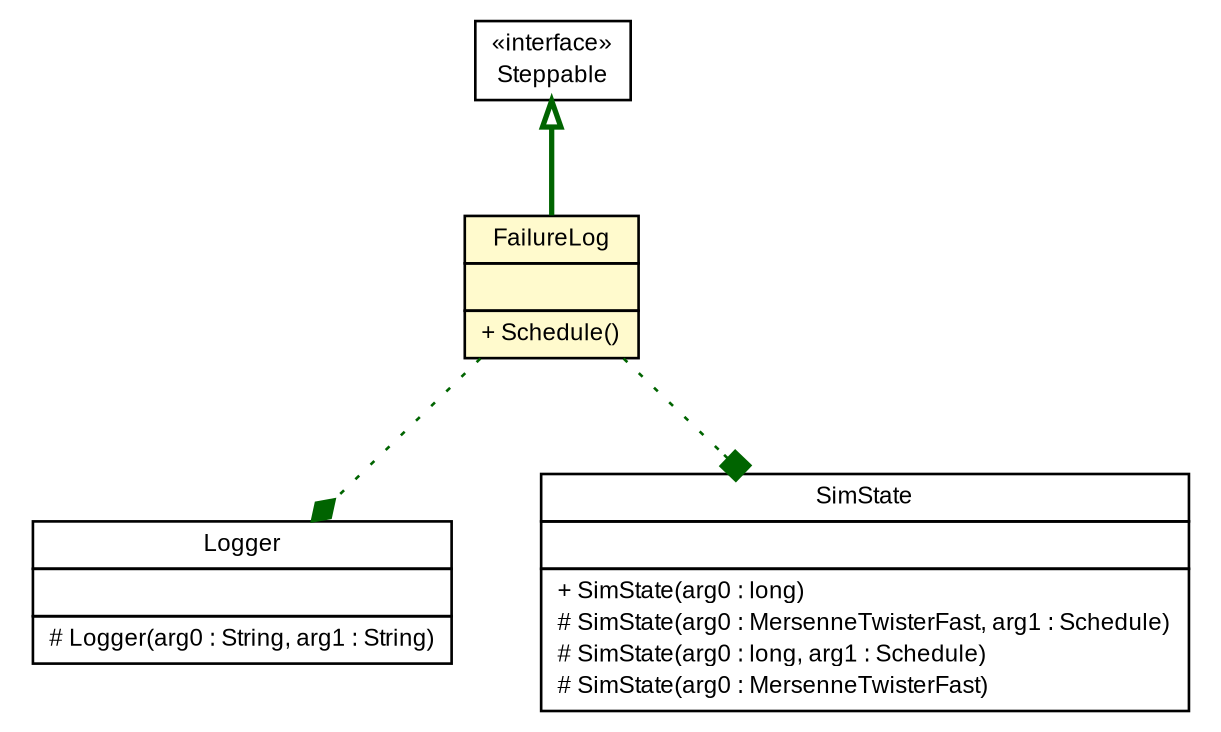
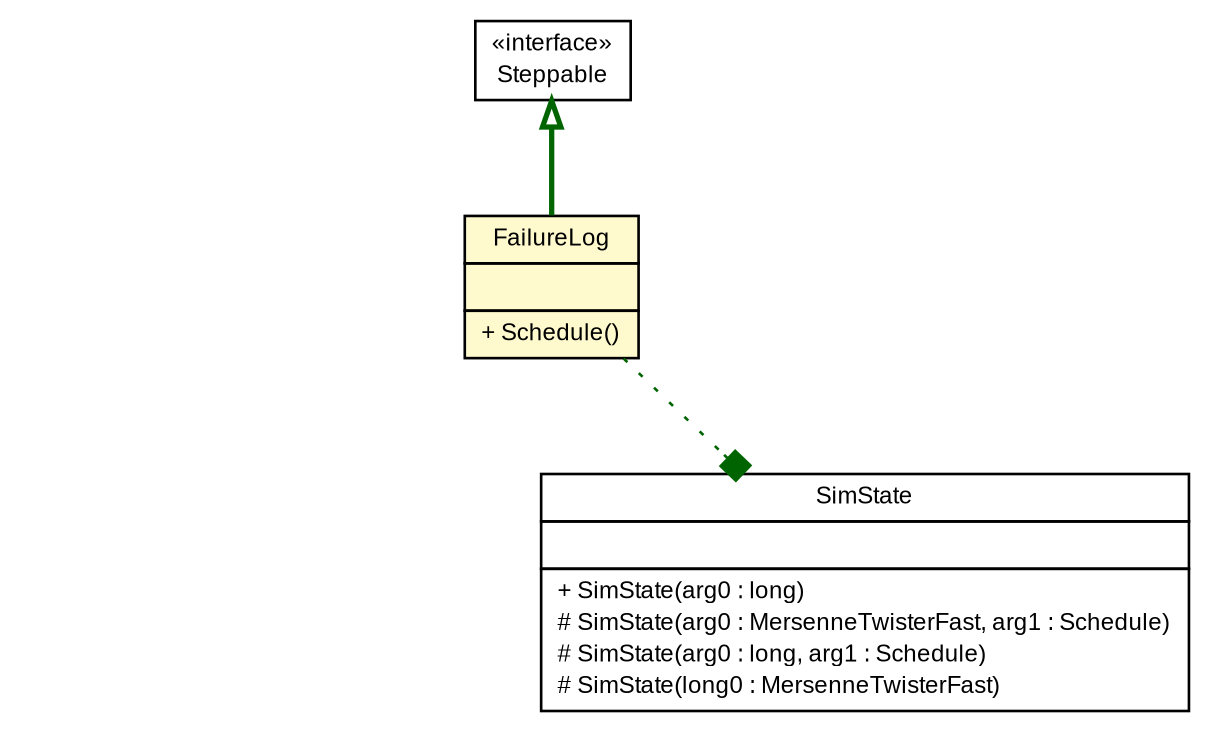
node "Logger": removed
node "SimState": text "# SimState(arg0 : MersenneTwisterFast)" -> "# SimState(long0 : MersenneTwisterFast)"
